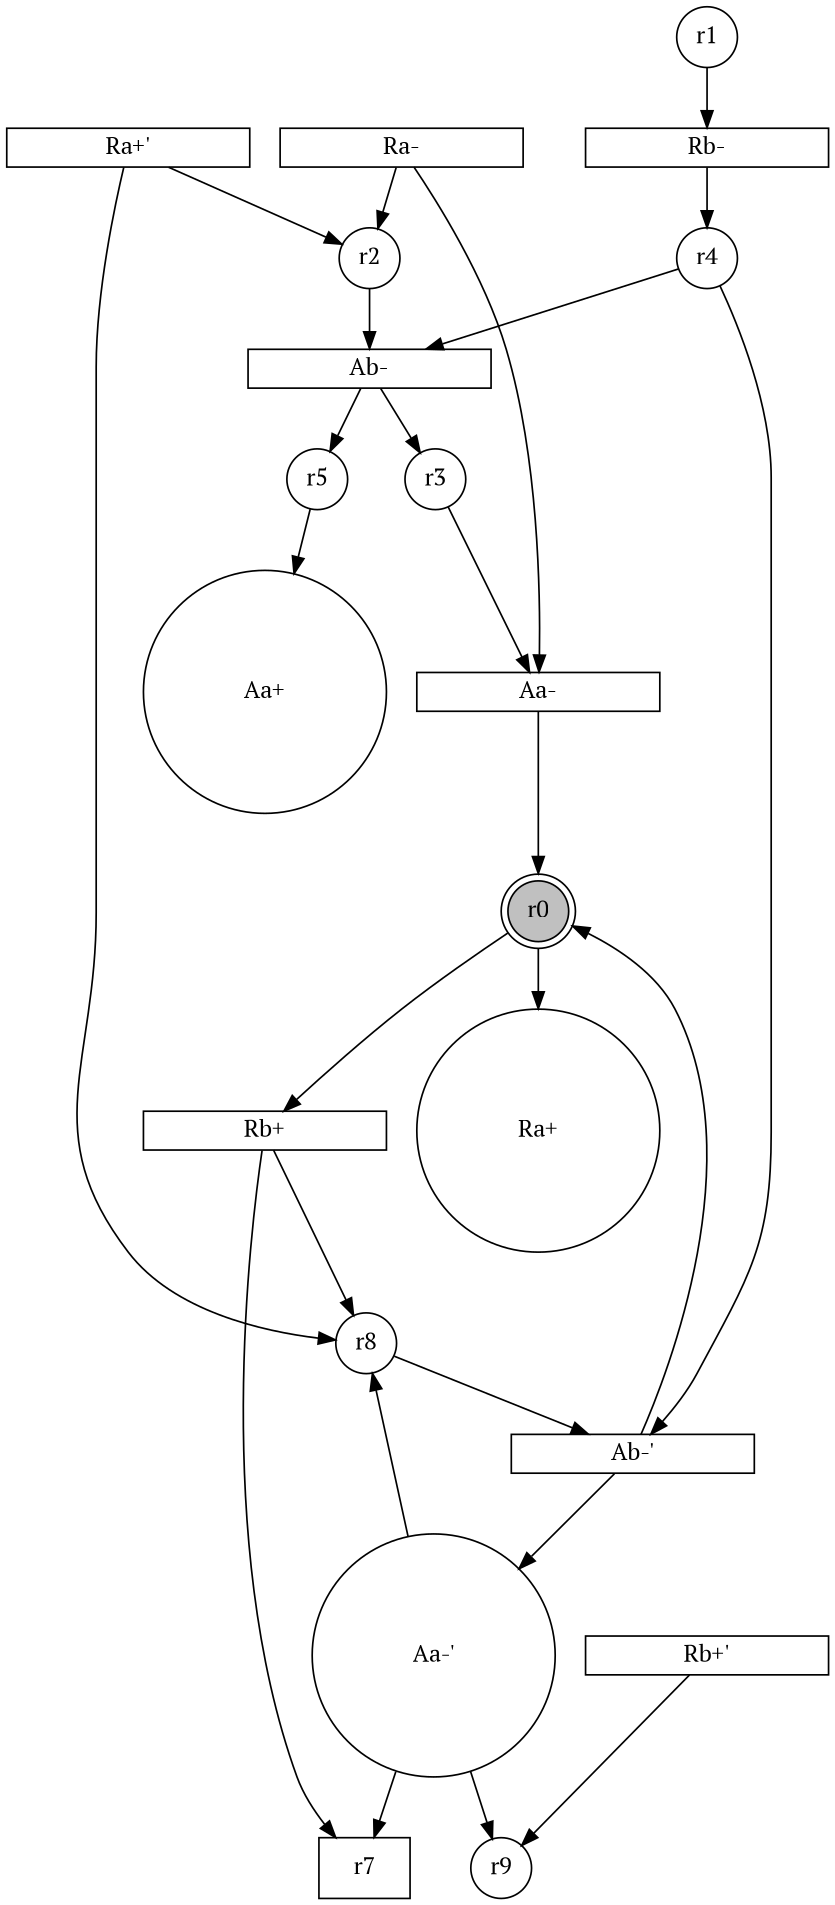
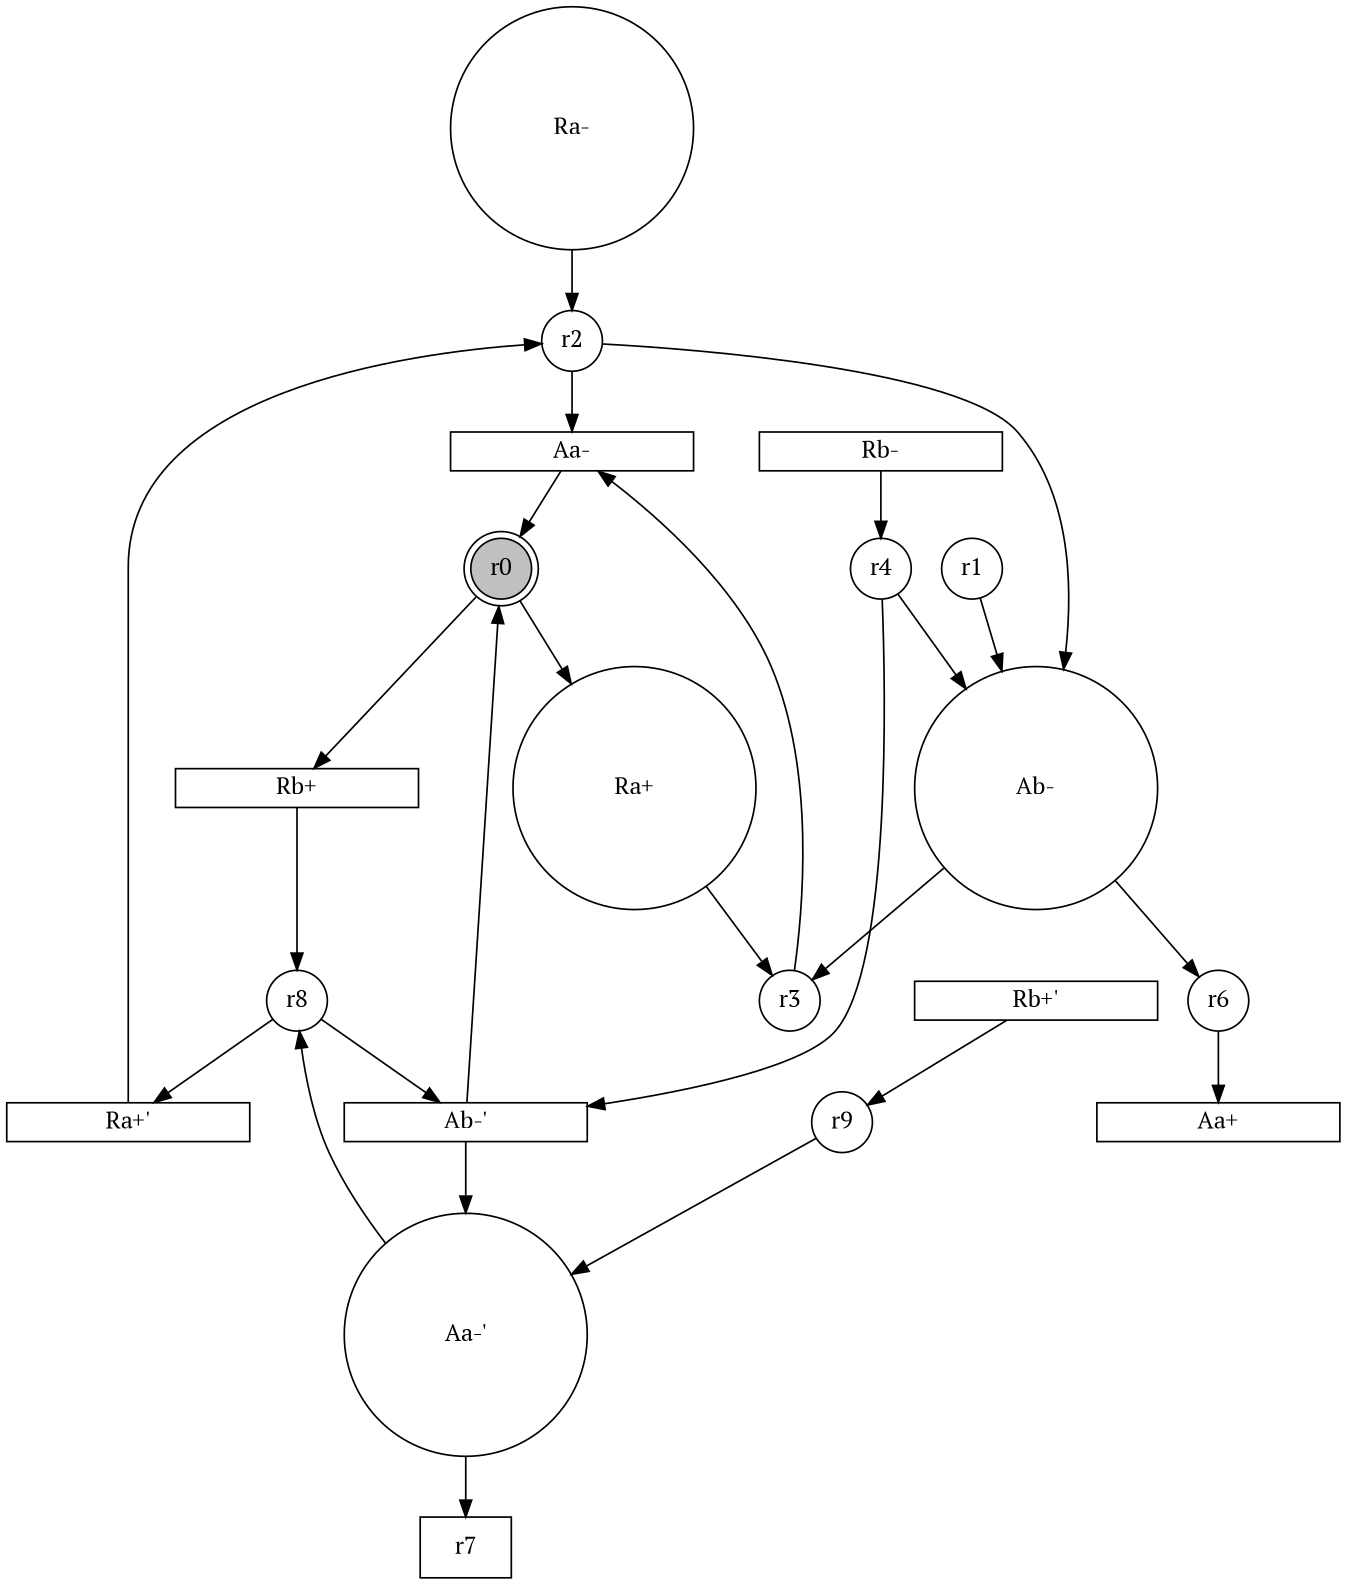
edge "r1" -> "Rb-": now "r1" -> "Ab-"
node "Ra-": shape box -> circle
node "Ab-": shape box -> circle
edge "Ra-" -> "Aa-": now "r2" -> "Aa-"
node "r5": label "r5" -> "r6"
node "Aa+": shape circle -> box
edge "Ra+'" -> "r8": reversed
edge "Ra+" -> "r3": added
edge "Rb+" -> "r7": removed
edge "Aa-'" -> "r9": reversed
